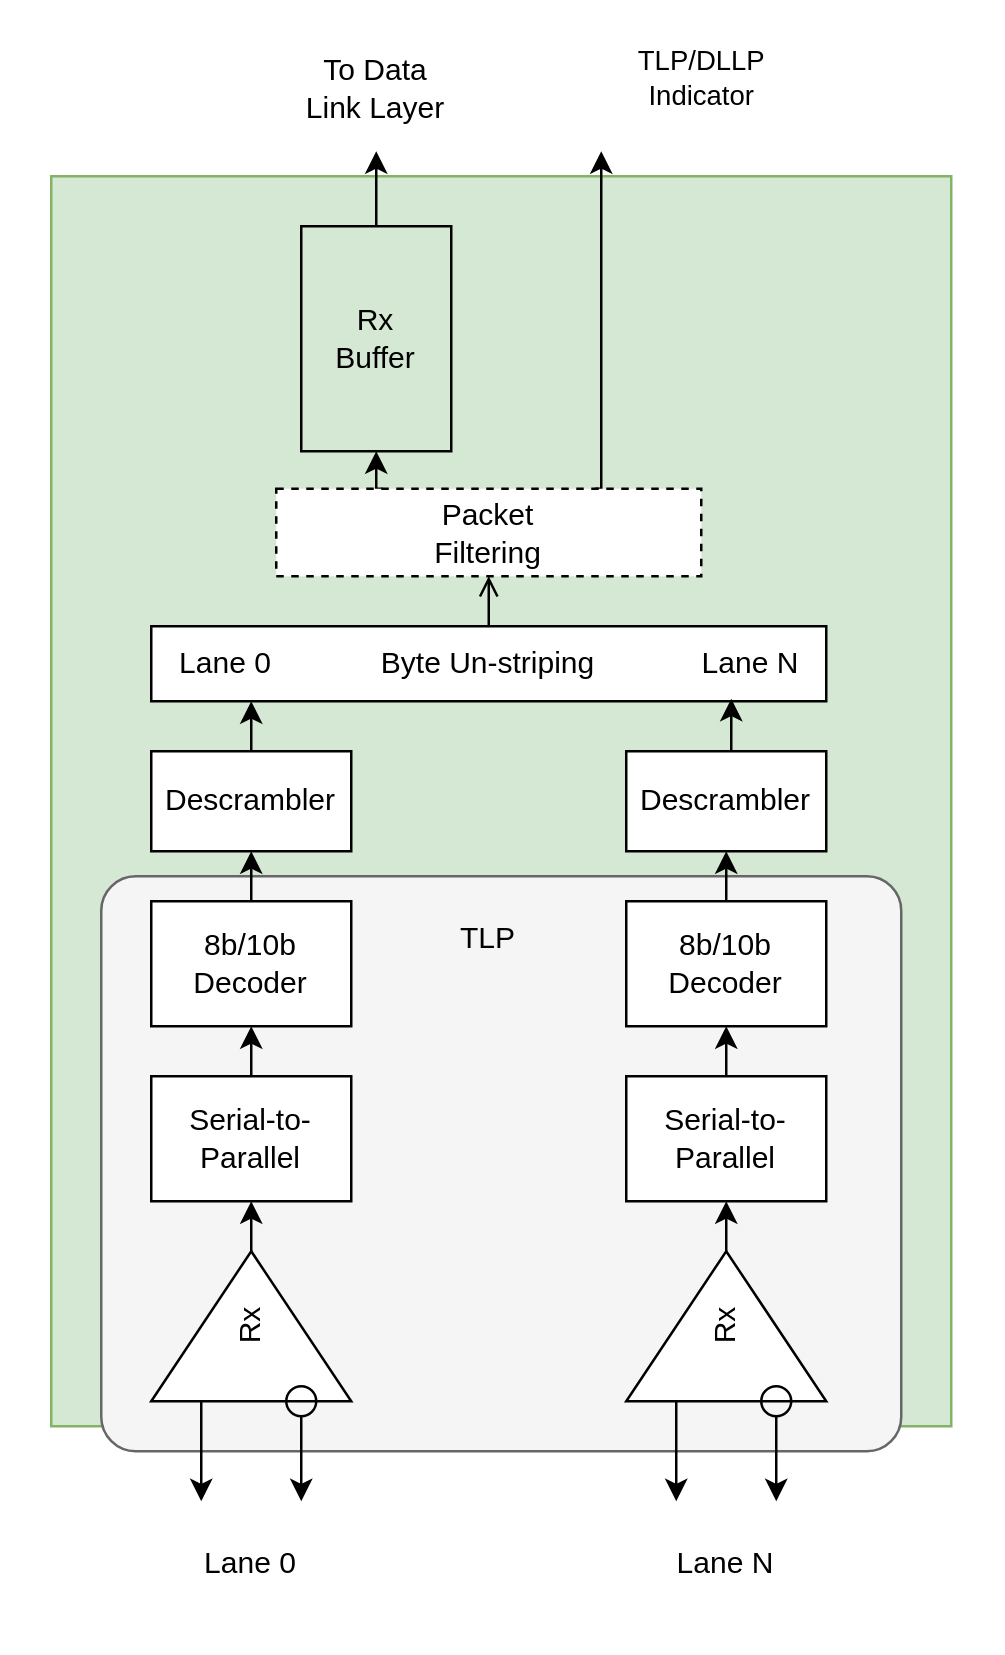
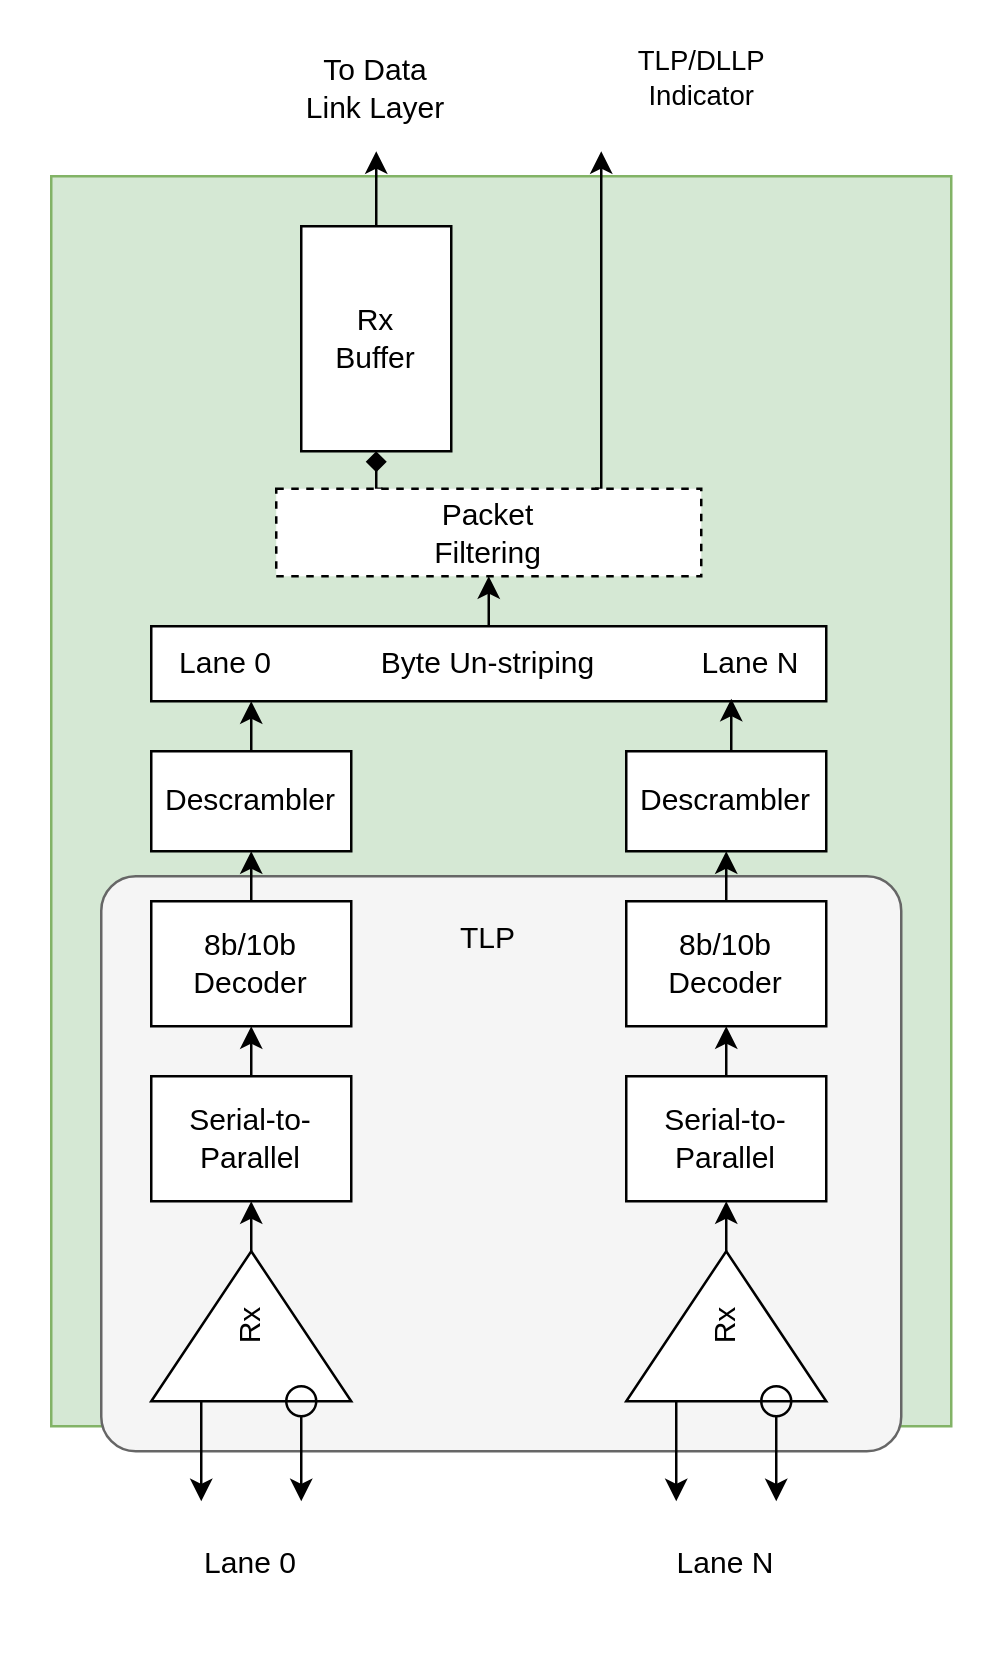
node "Rx Buffer": fillcolor #d5e8d4 -> #ffffff
edge "Packet Filtering" -> "Rx Buffer": arrowhead classic -> diamond
edge "Byte Un-striping" -> "Packet Filtering": arrowhead open -> classic
